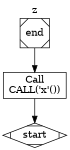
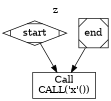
edge "Call CALL('x'())" -> "start": reversed
